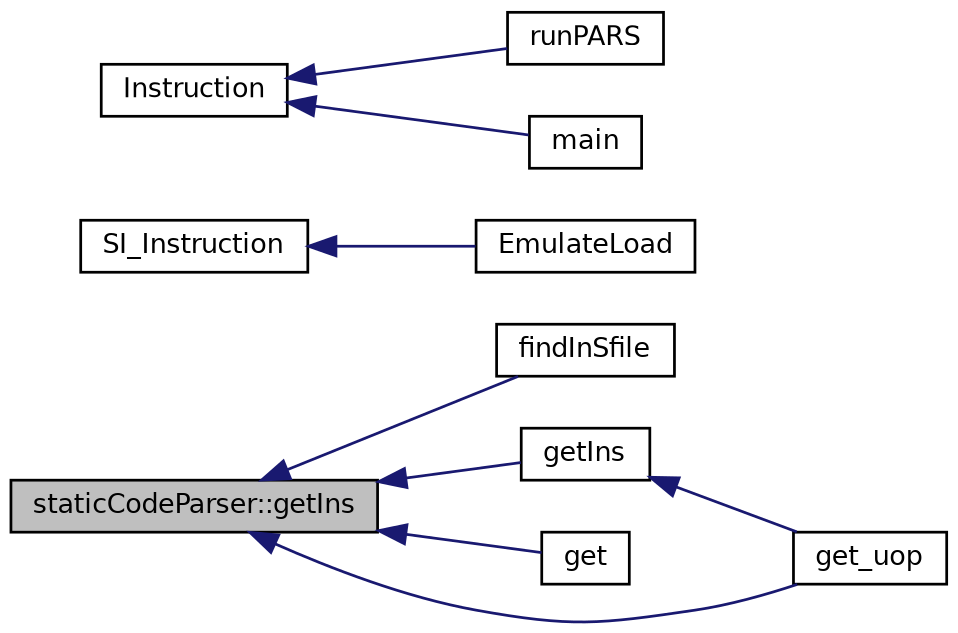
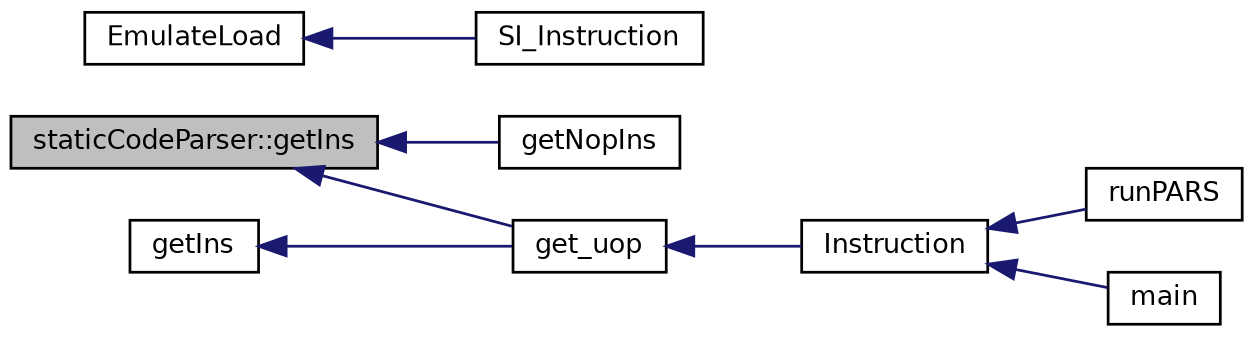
edge "EmulateLoad" -> "SI_Instruction": reversed
edge "Instruction" -> "get_uop": added
node "findInSfile": removed
edge "getIns" -> "staticCodeParser::getIns": removed
node "get": label "get" -> "getNopIns"
